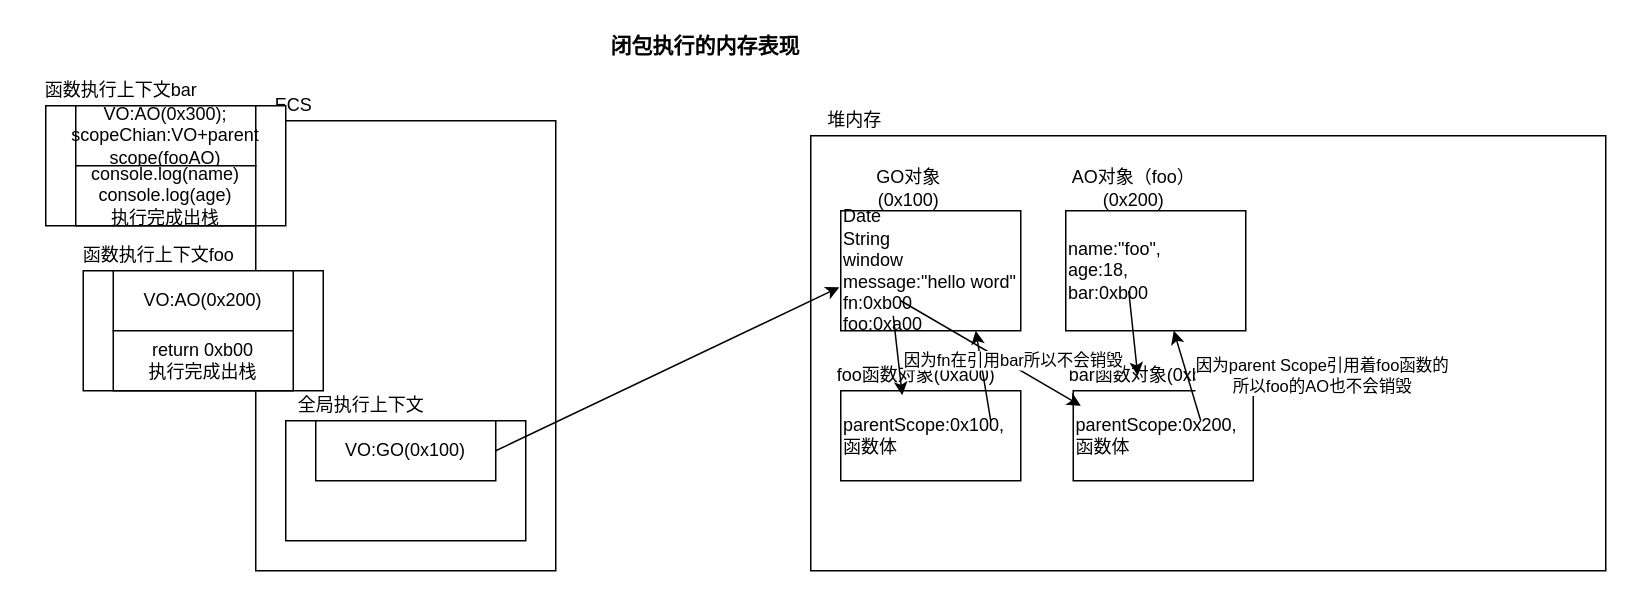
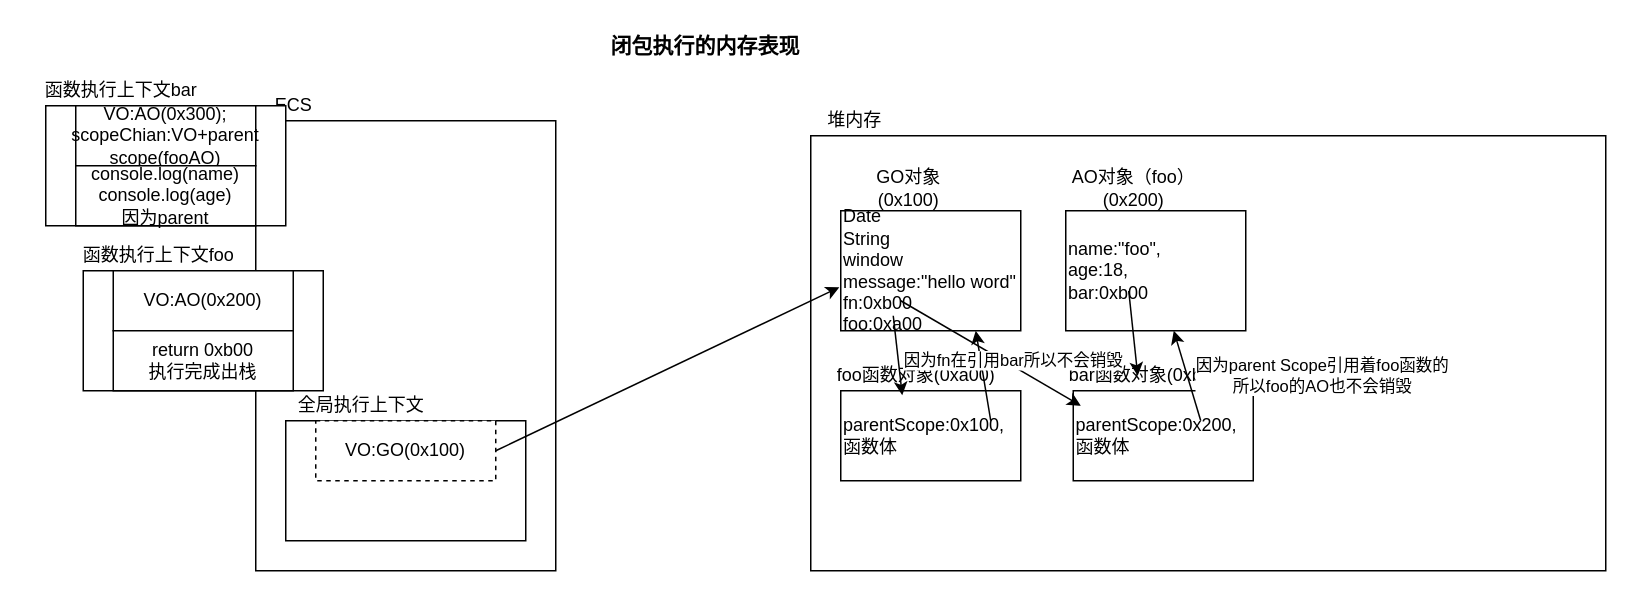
node "console.log(name) console.log(age) 执行完成出栈": label "console.log(name) console.log(age) 执行完成出栈" -> "console.log(name) console.log(age) 因为parent"
node "VO:GO(0x100)": style solid -> dashed
